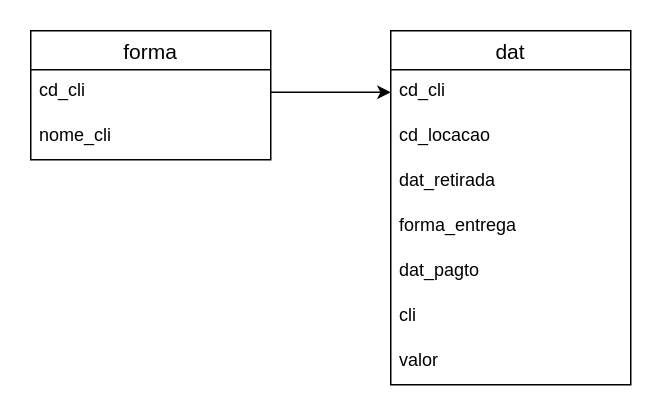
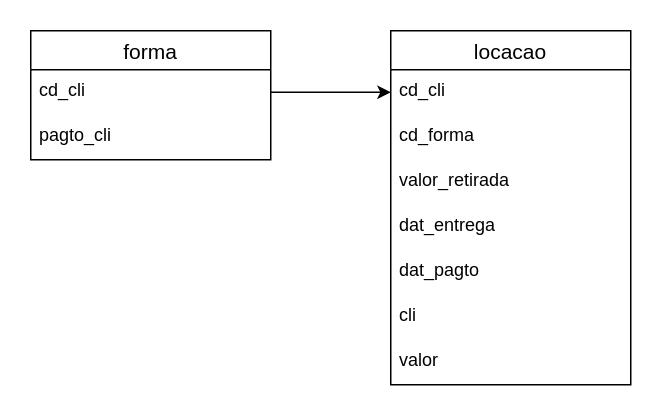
node "dat": label "dat" -> "locacao"
node "nome_cli": label "nome_cli" -> "pagto_cli"
node "cd_locacao": label "cd_locacao" -> "cd_forma"
node "dat_retirada": label "dat_retirada" -> "valor_retirada"
node "forma_entrega": label "forma_entrega" -> "dat_entrega"
